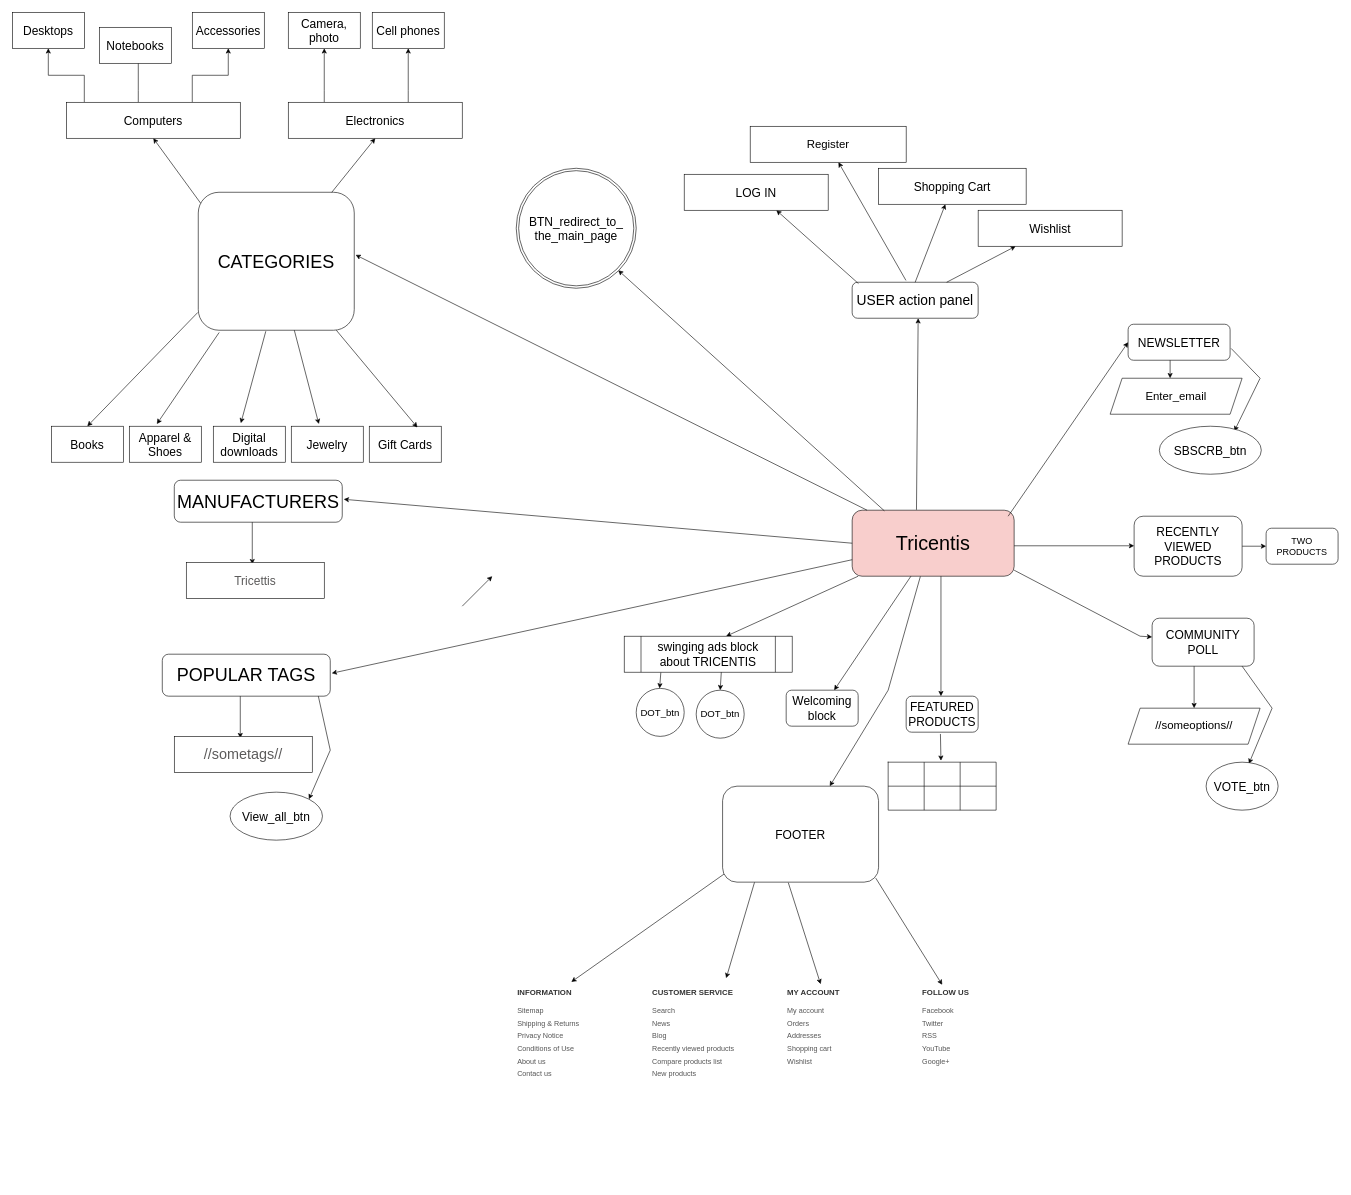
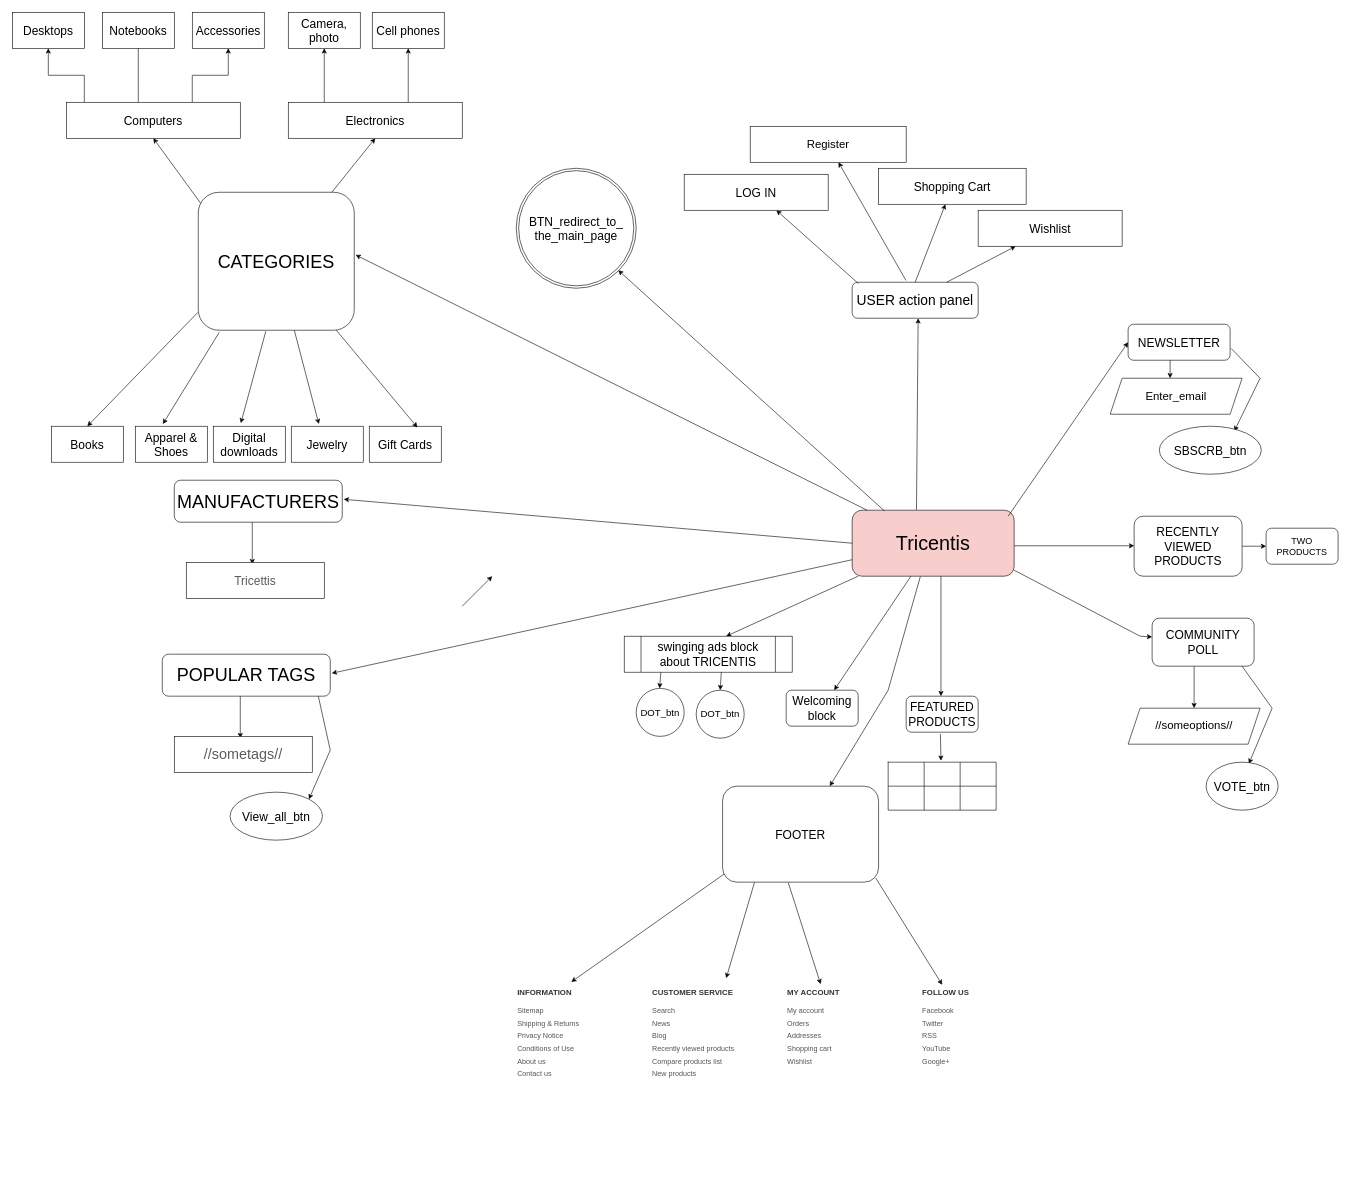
node "Notebooks": moved (135, 45) -> (138, 30)
node "Apparel & Shoes": moved (165, 444) -> (171, 444)
